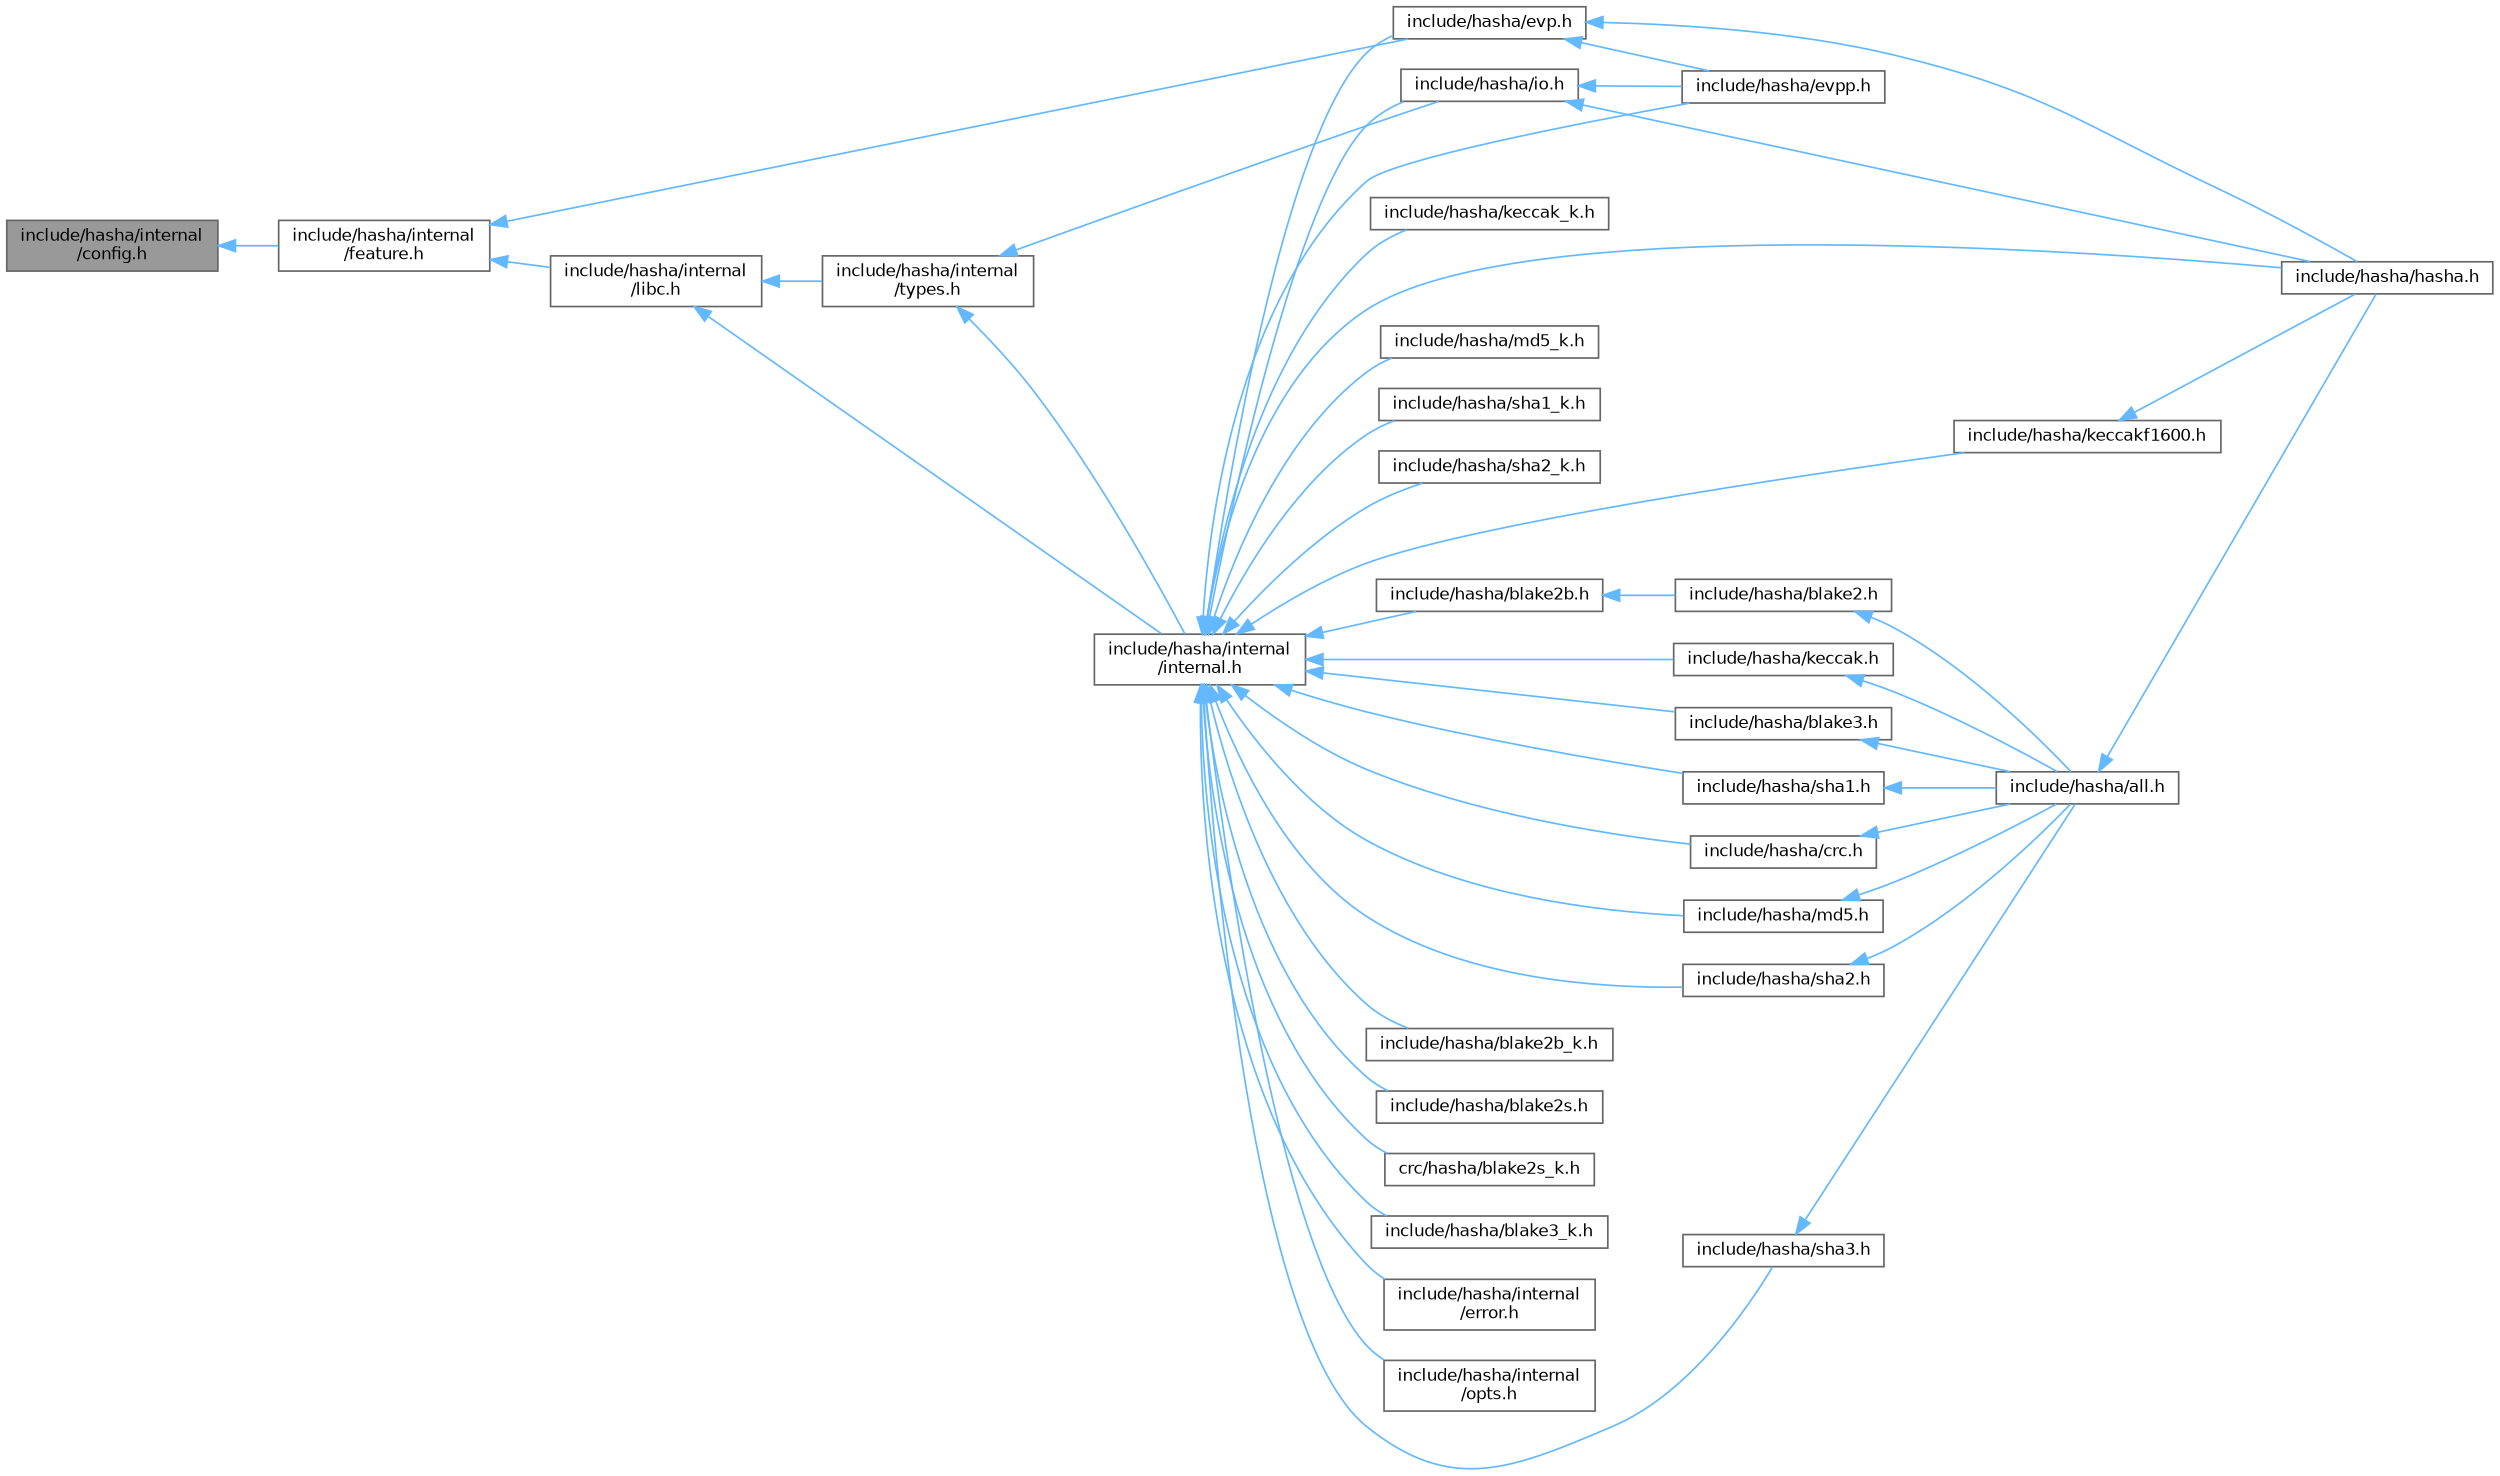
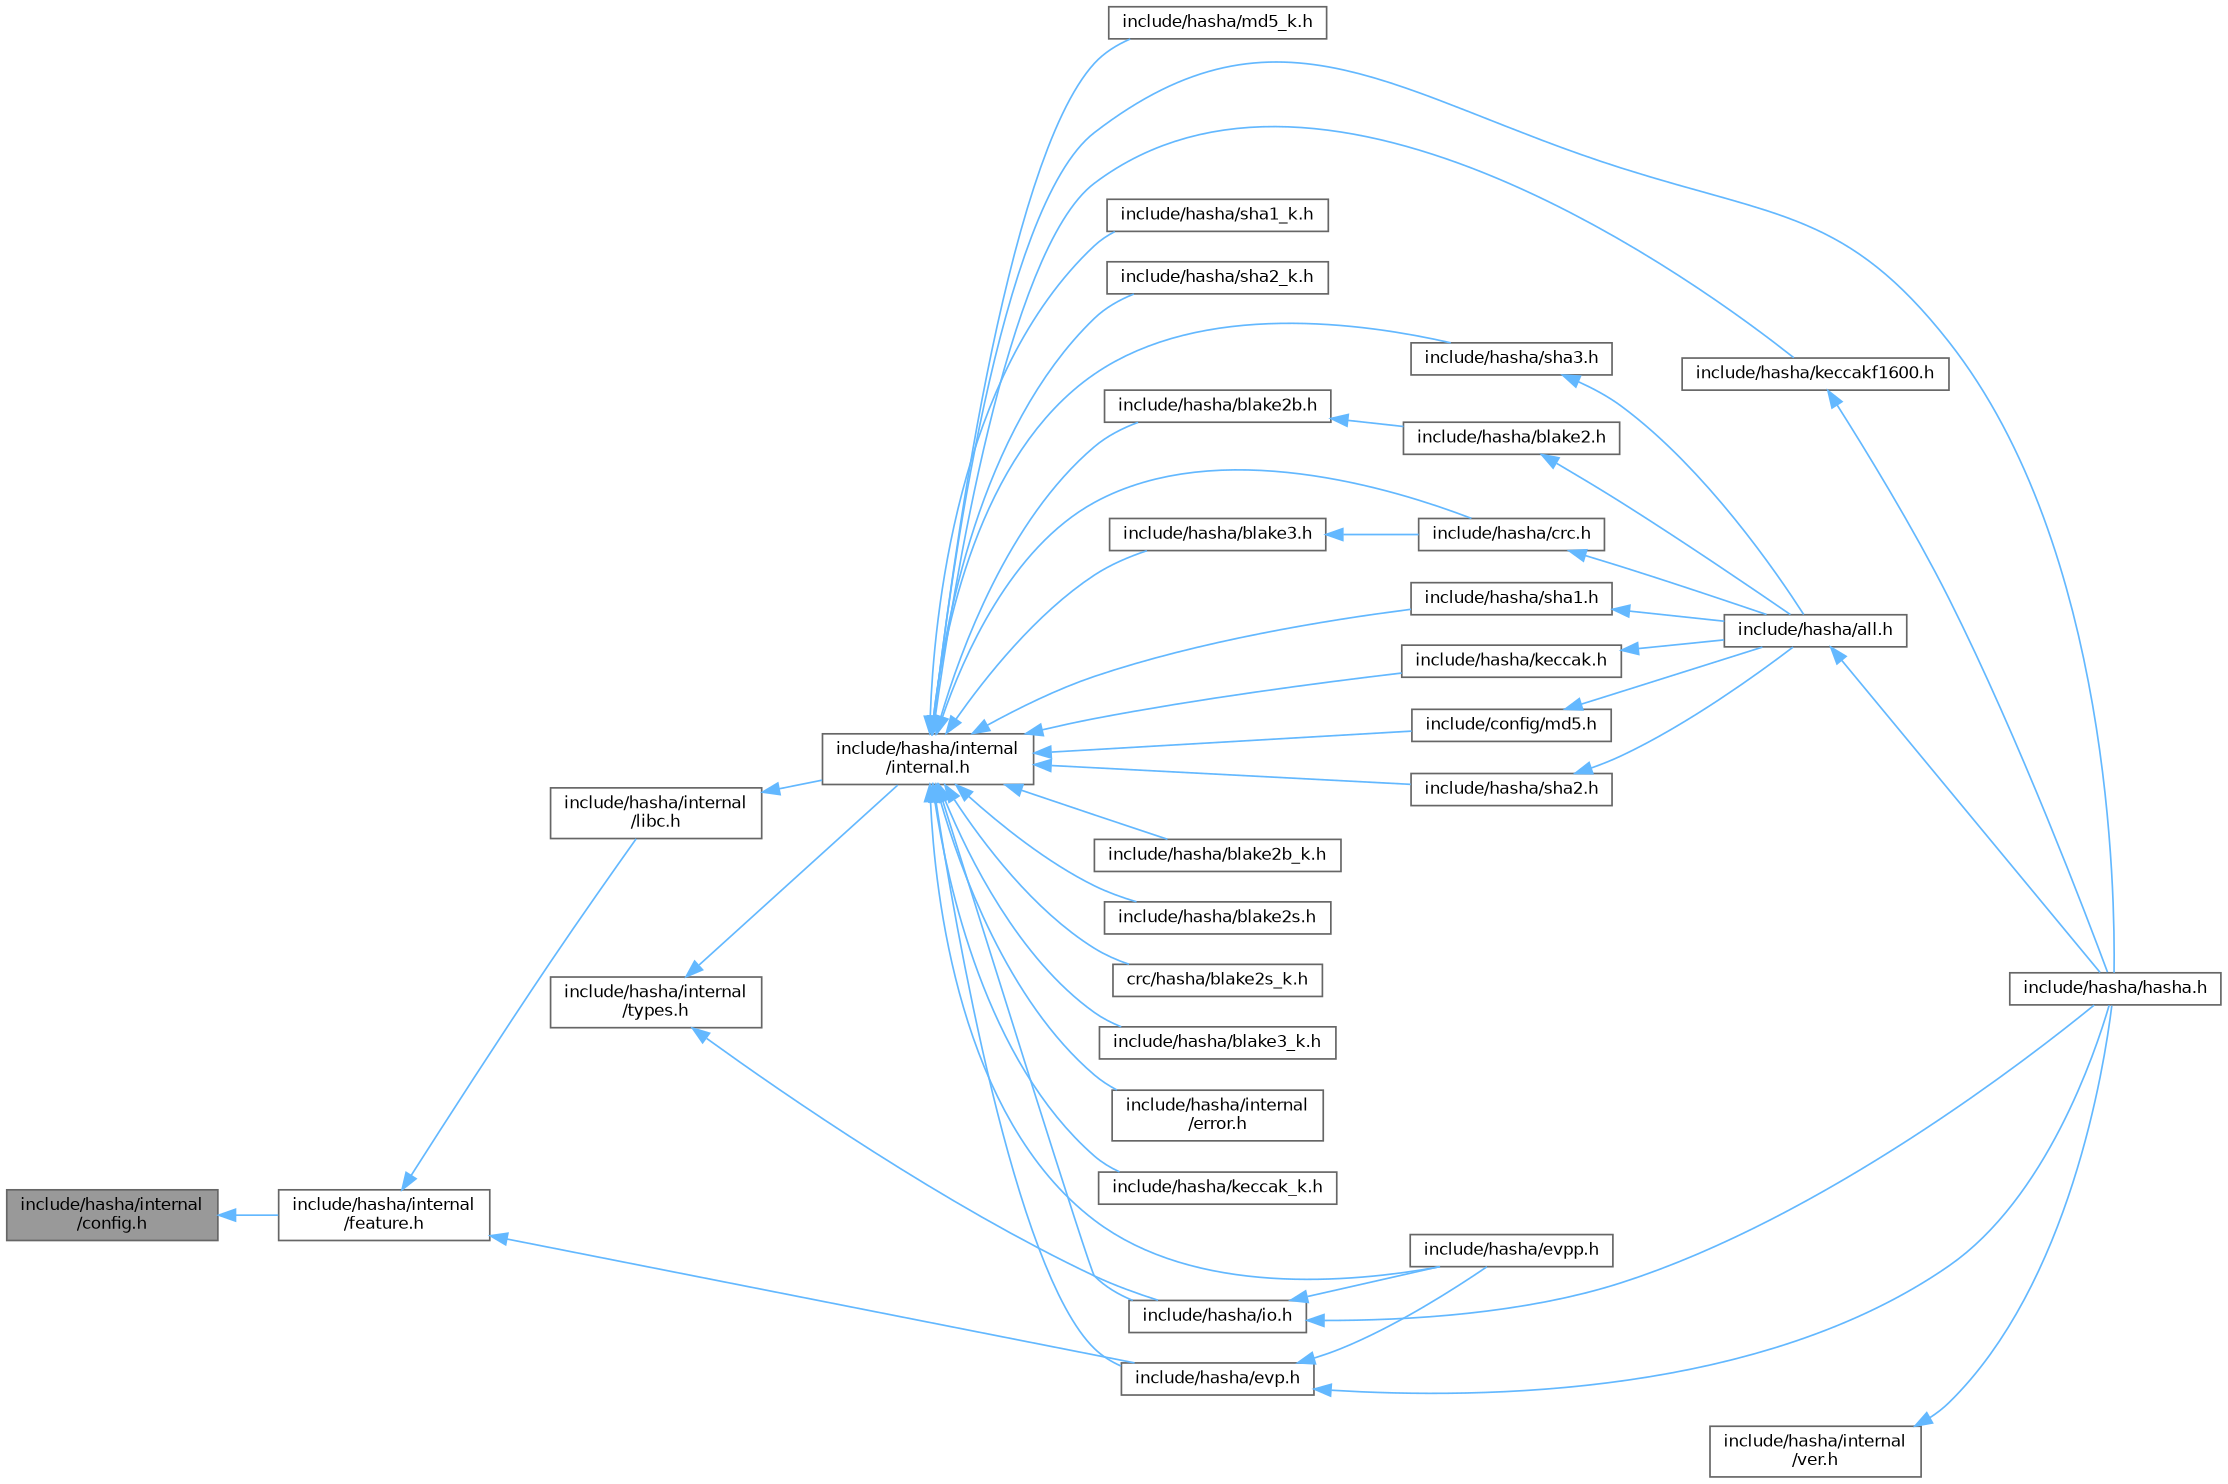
edge "include/hasha/internal /types.h" -> "include/hasha/internal /libc.h": removed
edge "include/hasha/all.h" -> "include/hasha/blake3.h": now "include/hasha/crc.h" -> "include/hasha/blake3.h"
node "include/hasha/md5.h": label "include/hasha/md5.h" -> "include/config/md5.h"
node "include/hasha/internal /opts.h": removed
node "include/hasha/internal /ver.h": added
